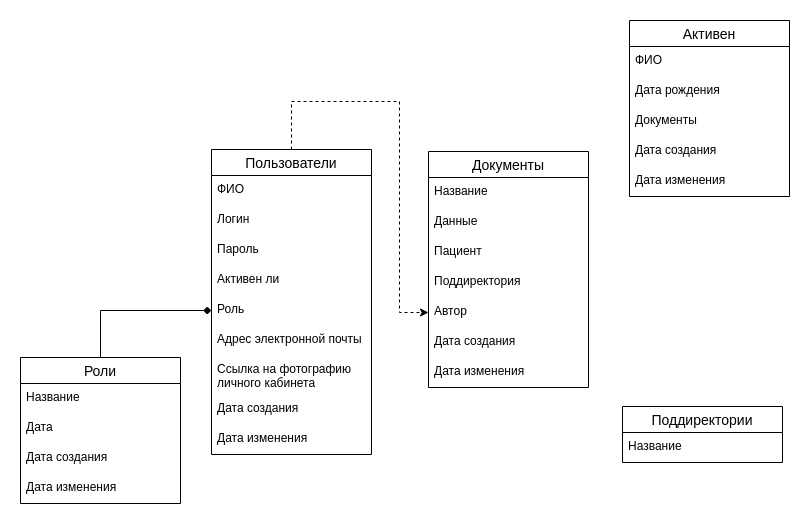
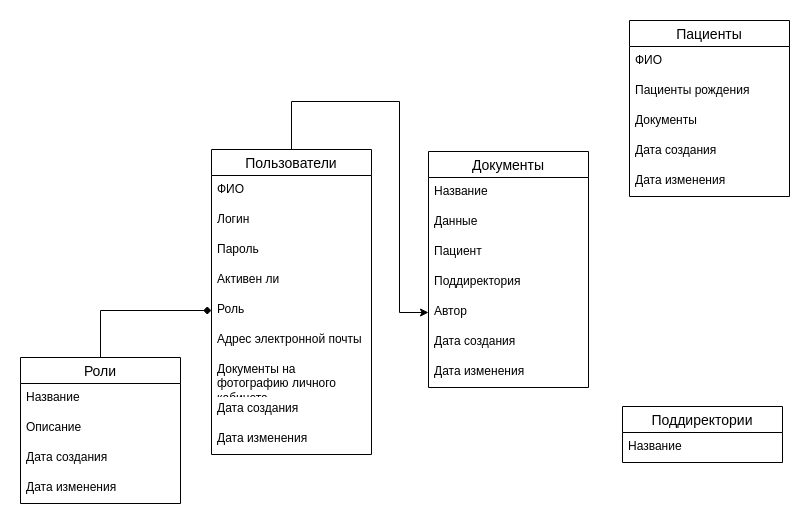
node "Активен": label "Активен" -> "Пациенты"
node "Дата рождения": label "Дата рождения" -> "Пациенты рождения"
edge "Пользователи" -> "Автор": style dashed -> solid
node "Ссылка на фотографию личного кабинета": label "Ссылка на фотографию личного кабинета" -> "Документы на фотографию личного кабинета"
node "Дата": label "Дата" -> "Описание"
